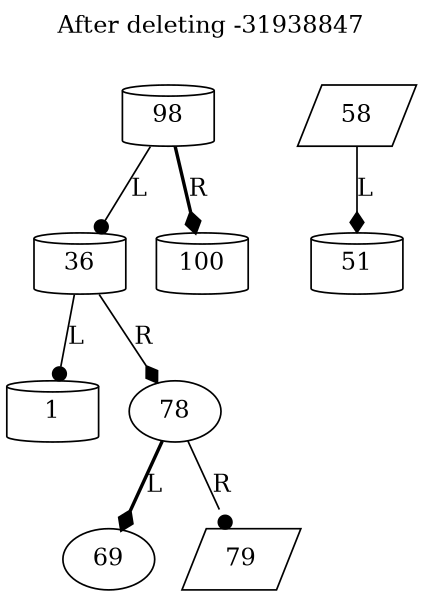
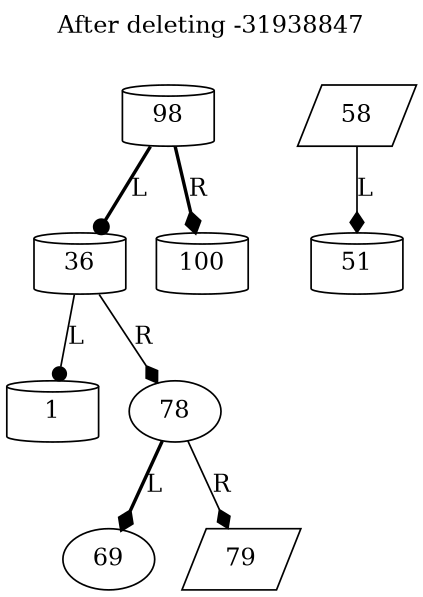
edge "98" -> "36": style solid -> bold
edge "78" -> "79": arrowhead dot -> diamond
